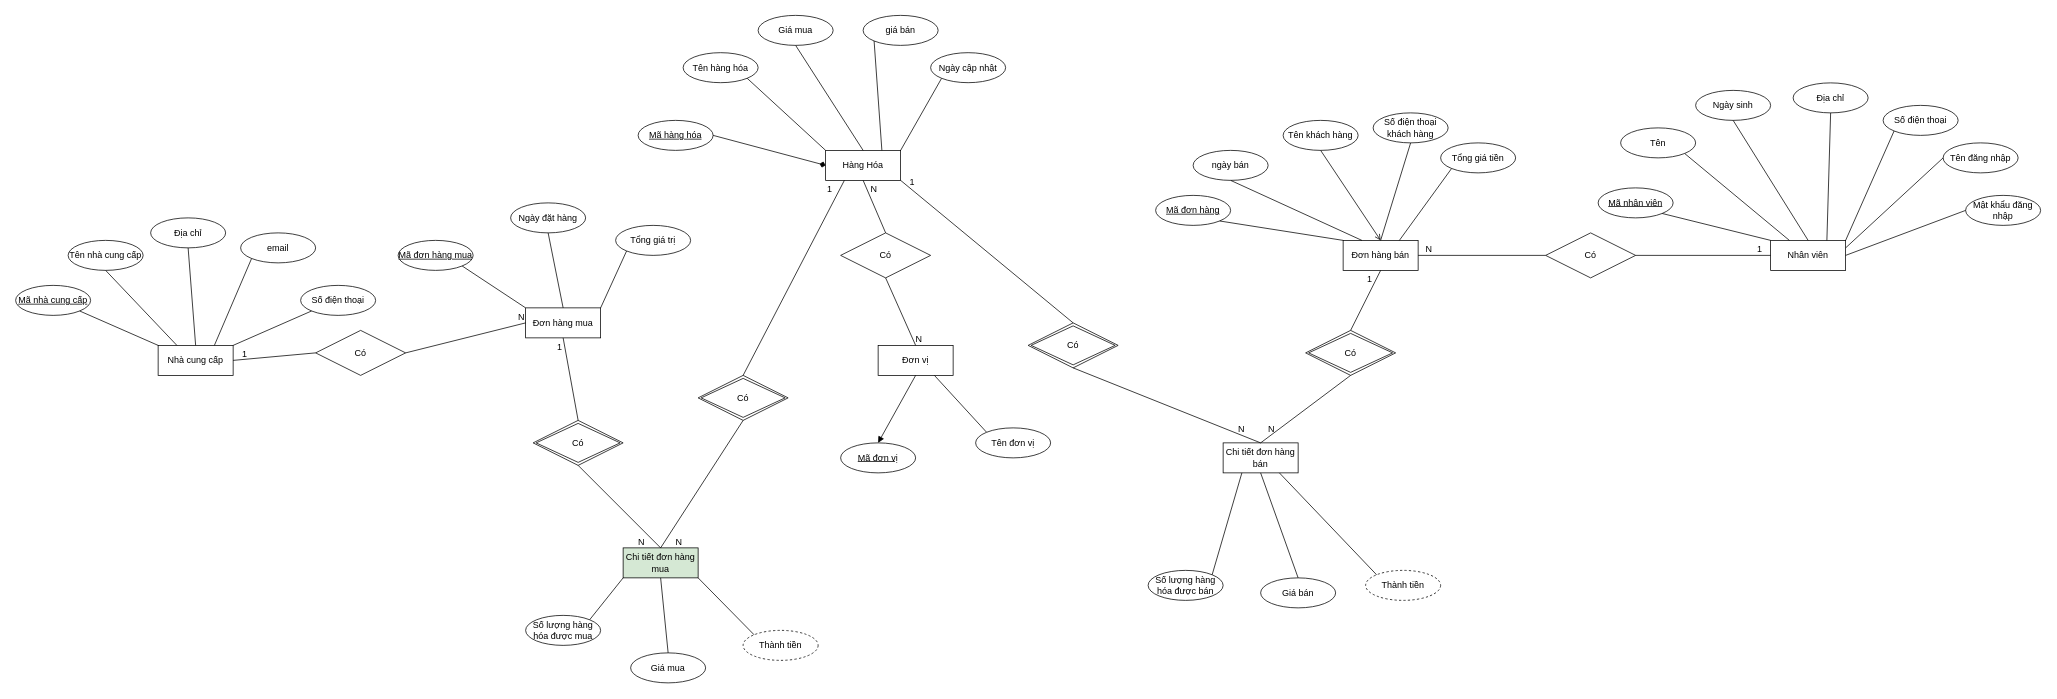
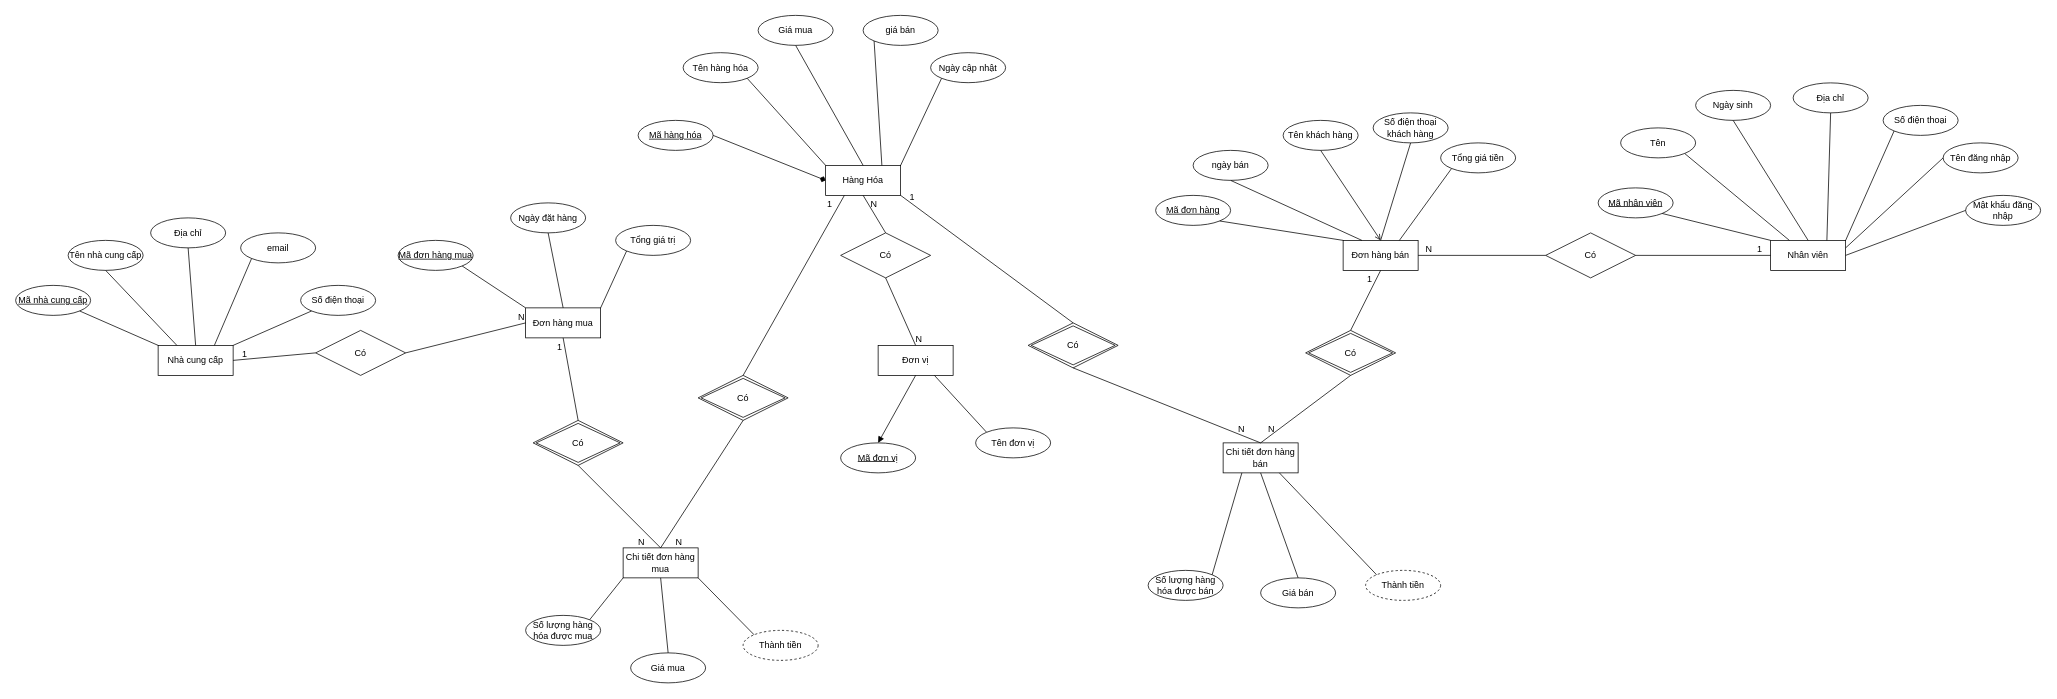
node "Hàng Hóa": moved (863, 165) -> (863, 180)
node "Chi tiết đơn hàng mua": fillcolor #d5e8d4 -> #ffffff
